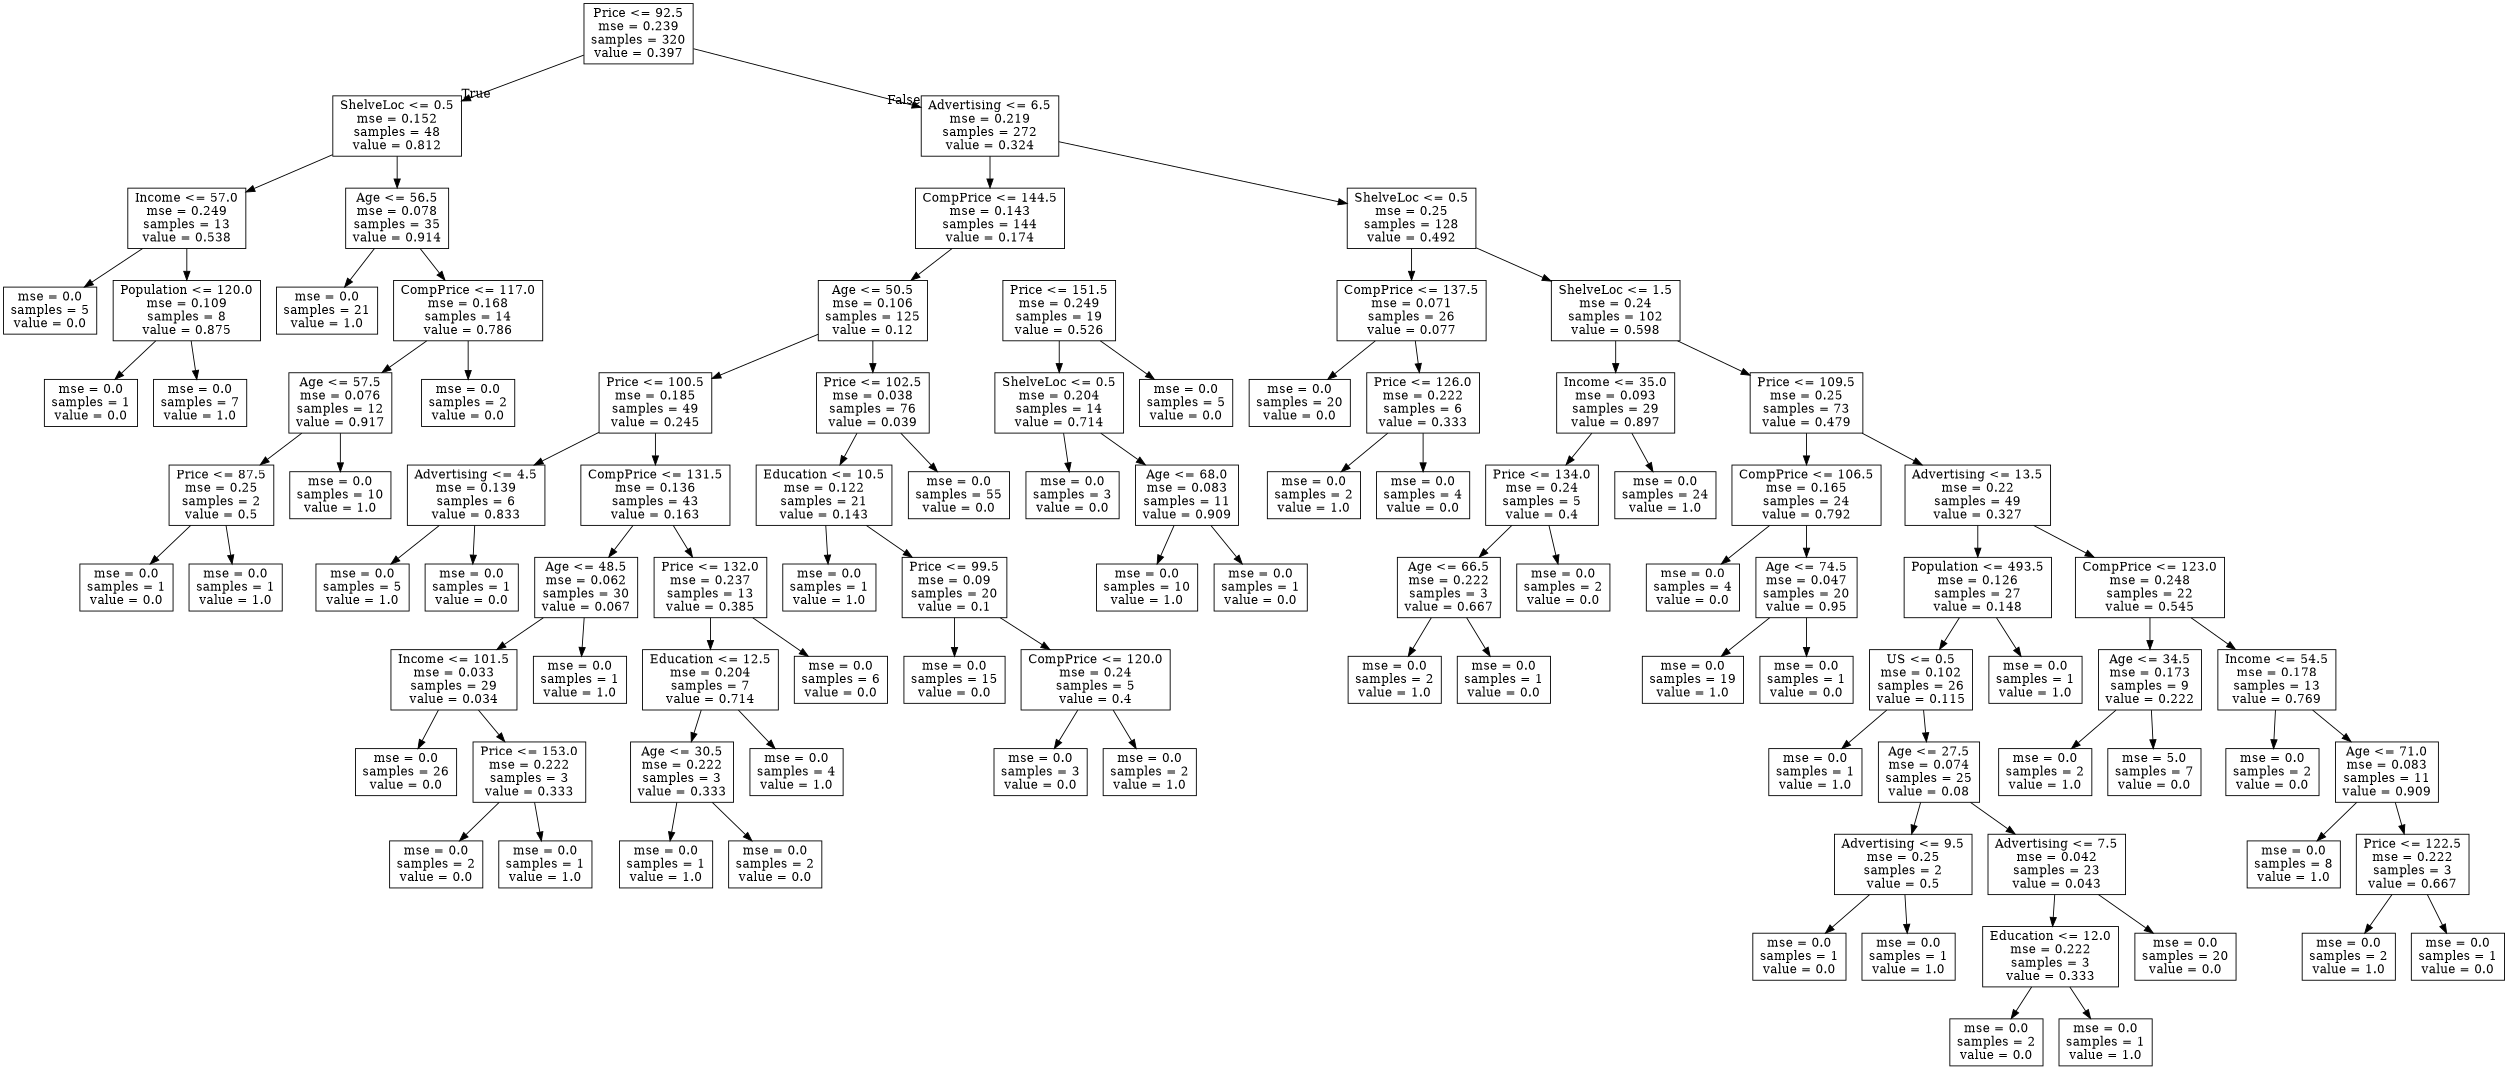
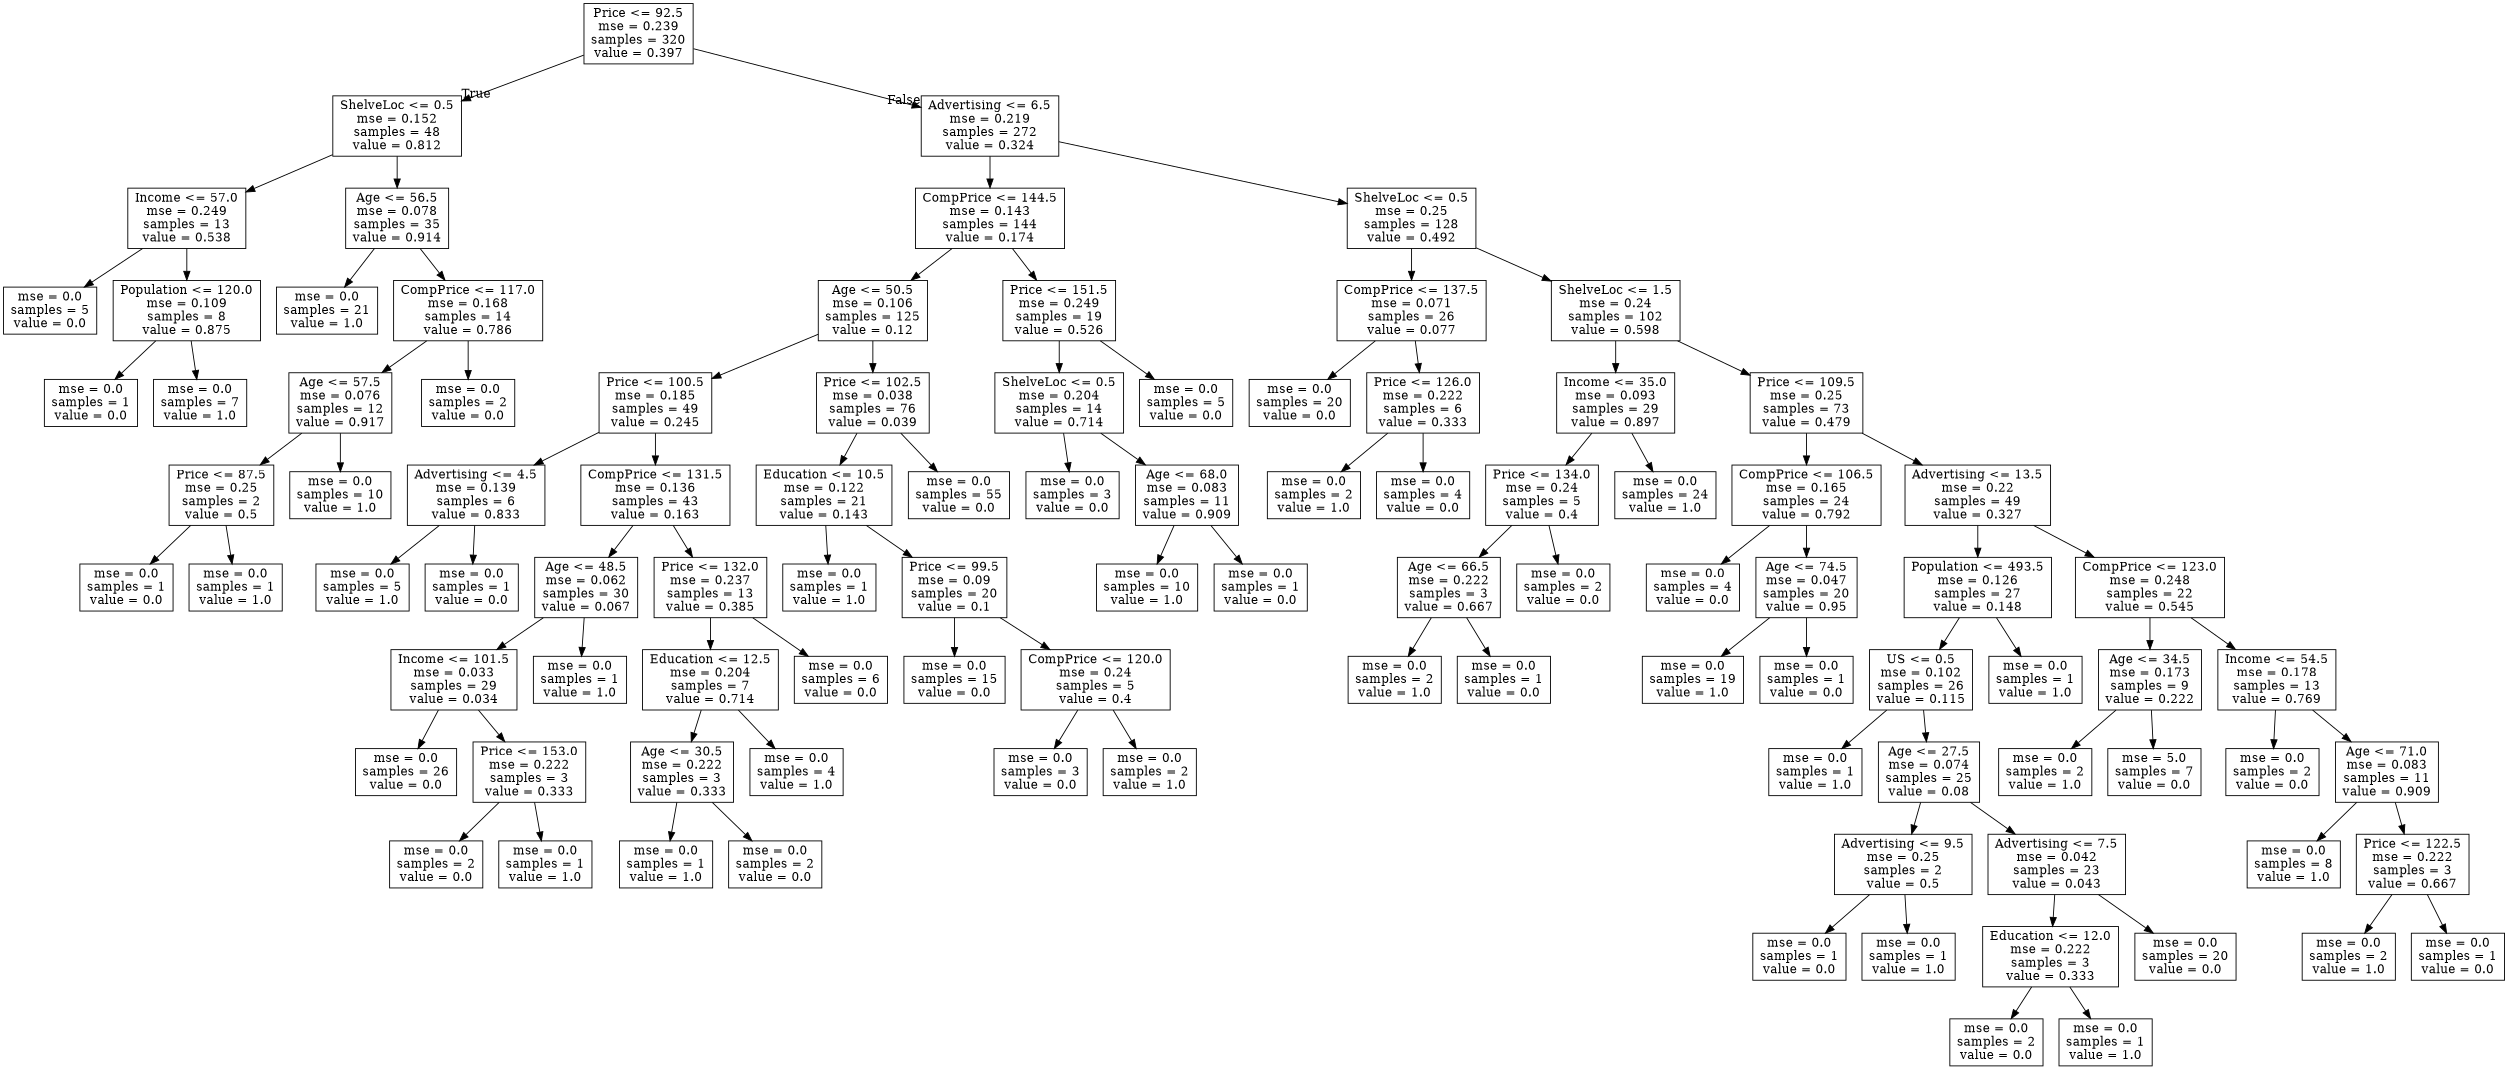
edge "CompPrice <= 144.5 mse = 0.143 samples = 144 value = 0.174" -> "Price <= 151.5 mse = 0.249 samples = 19 value = 0.526": added
